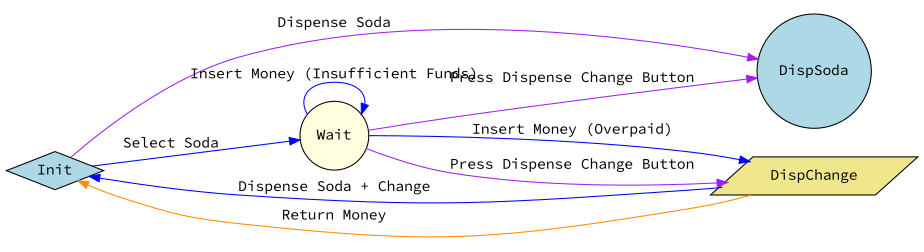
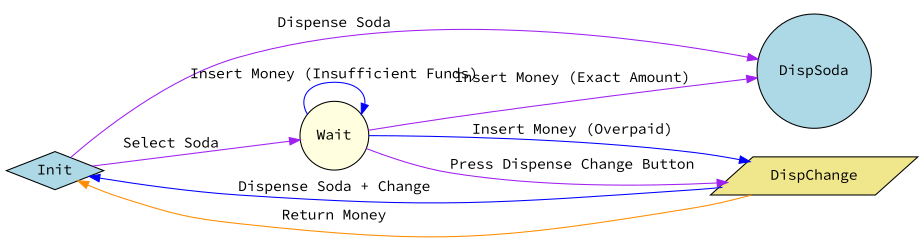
edge "Wait" -> "DispSoda": label "Press Dispense Change Button" -> "Insert Money (Exact Amount)"
edge "Init" -> "Wait": color blue -> purple
